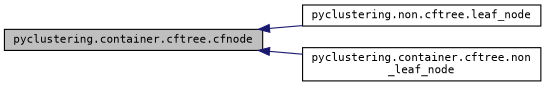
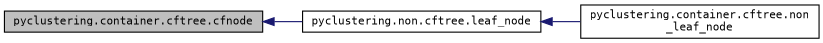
edge "pyclustering.container.cftree.non _leaf_node" -> "pyclustering.container.cftree.cfnode": now "pyclustering.container.cftree.non _leaf_node" -> "pyclustering.non.cftree.leaf_node"
